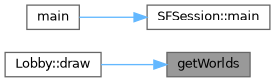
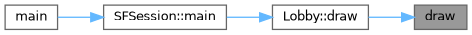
edge "SFSession::main" -> "Lobby::draw": added
node "getWorlds": label "getWorlds" -> "draw"
